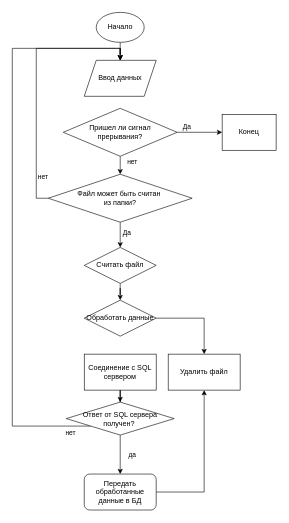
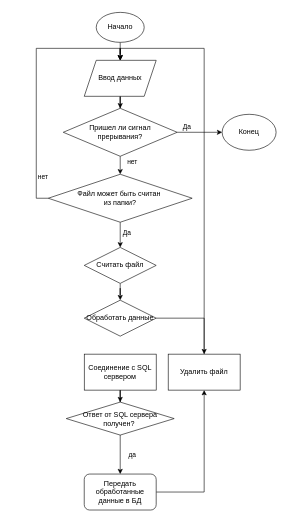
edge "Ввод данных" -> "Пришел ли сигнал прерывания?": added
node "Конец": shape rectangle -> ellipse
edge "Удалить файл" -> "Ввод данных": added
edge "Ответ от SQL сервера получен?" -> "Ввод данных": removed, label "нет"
